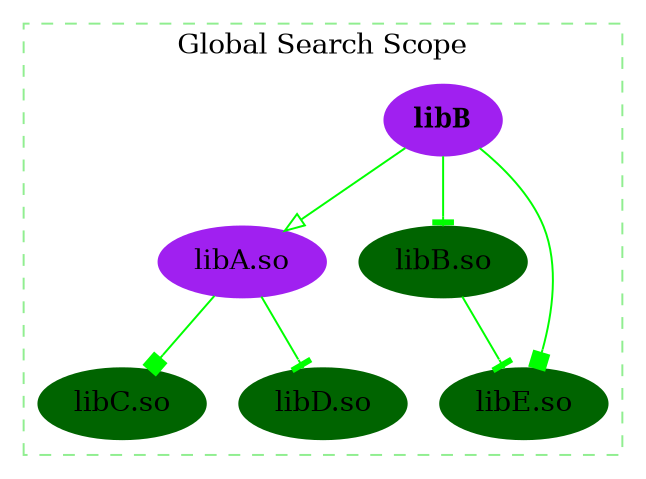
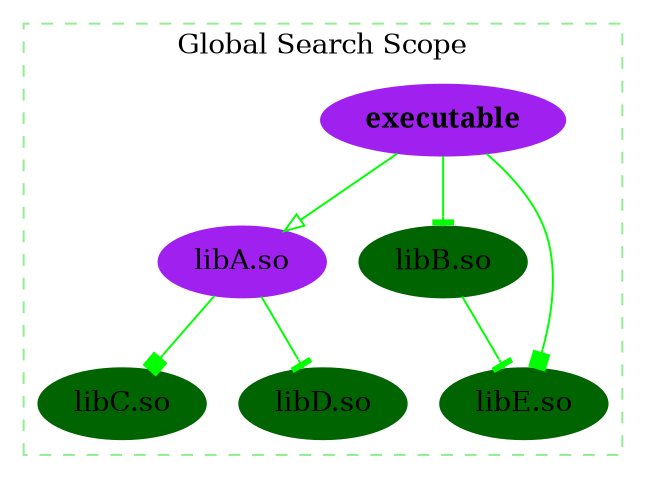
node "libB": label "libB" -> "executable"
